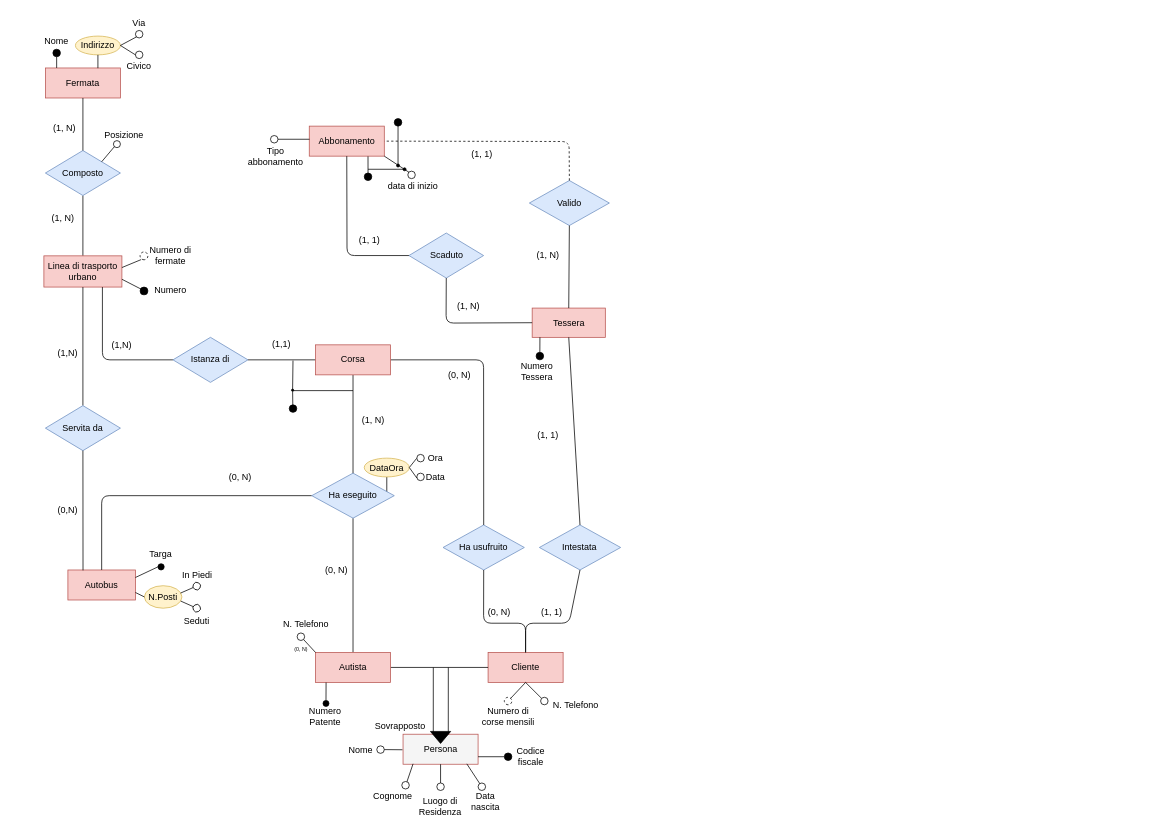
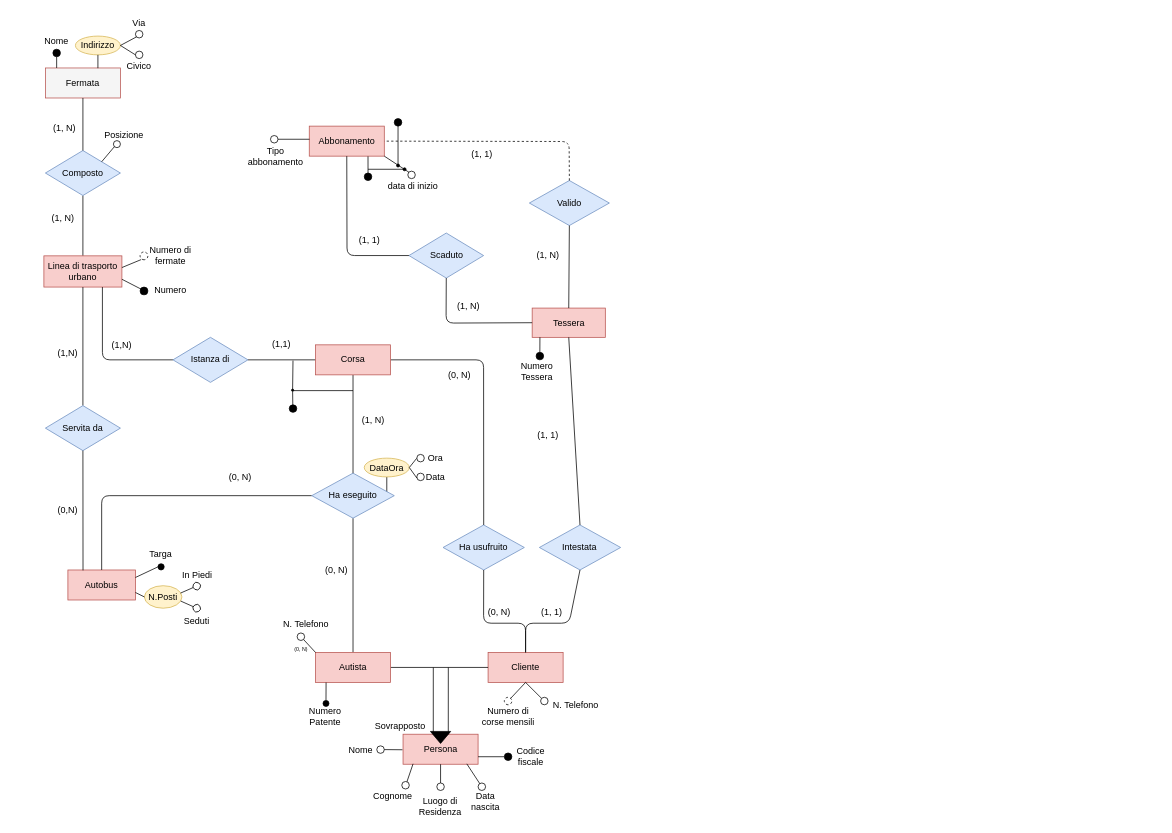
node "Fermata": fillcolor #f8cecc -> #f5f5f5
node "Persona": fillcolor #f5f5f5 -> #f8cecc
